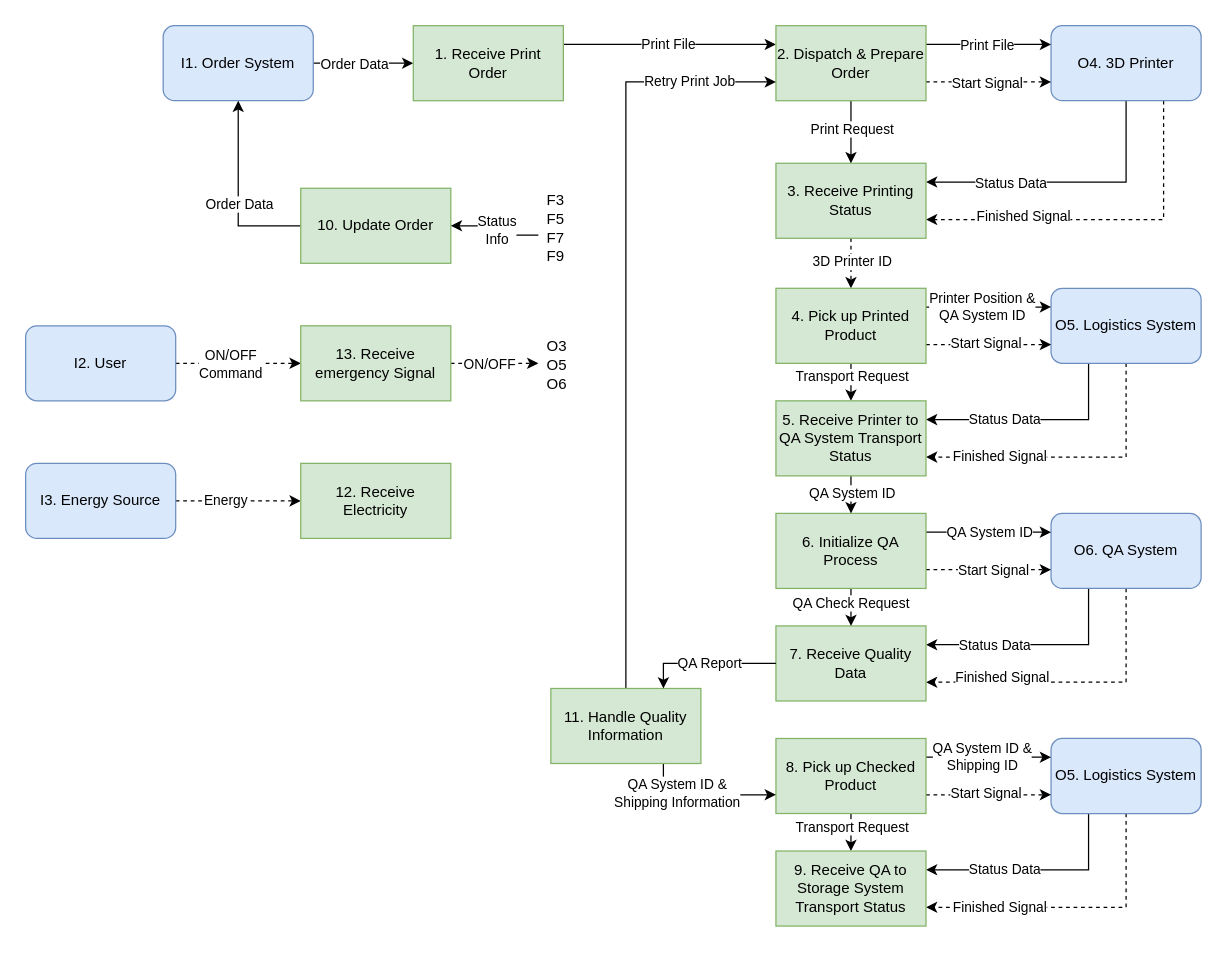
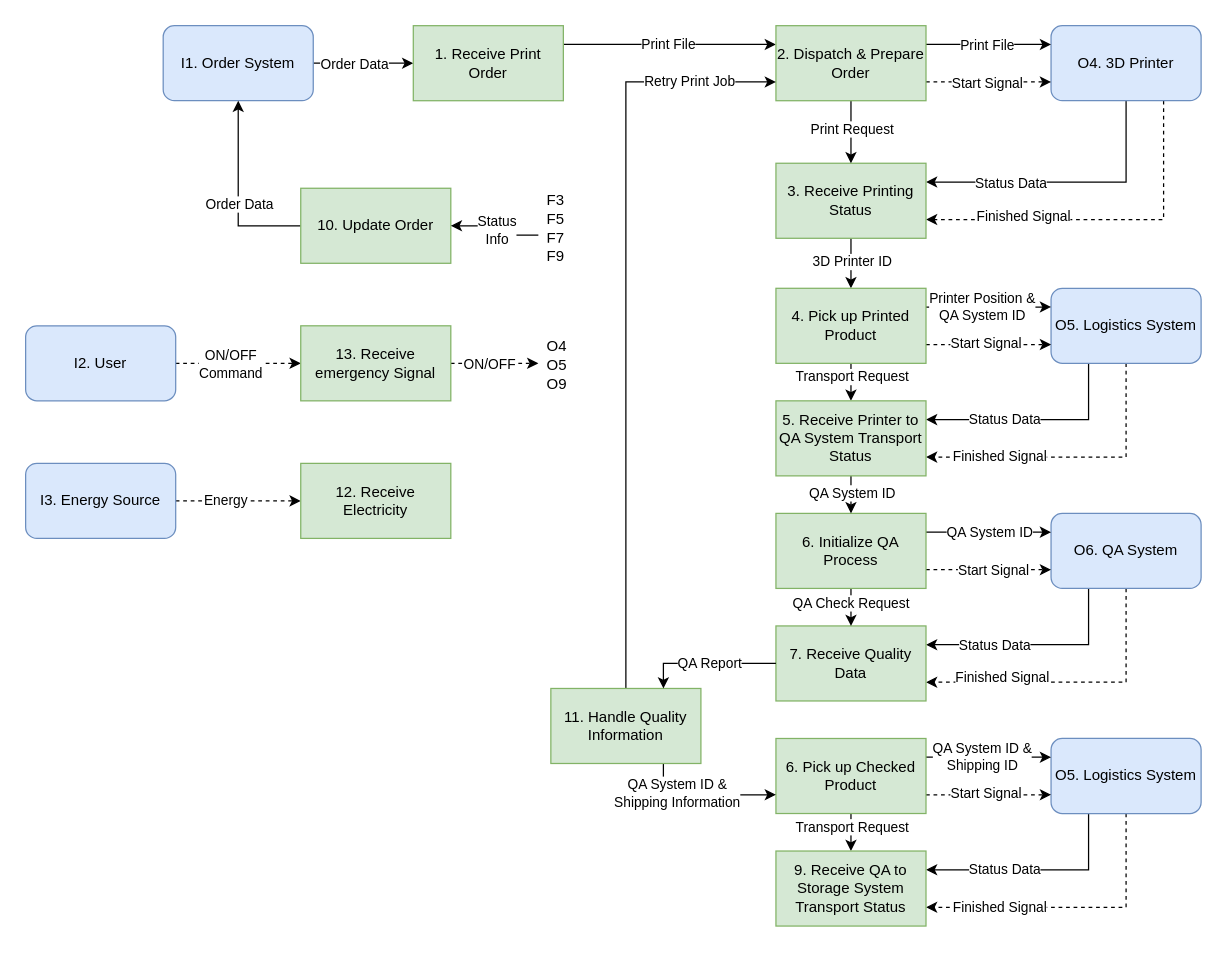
edge "3. Receive Printing Status" -> "4. Pick up Printed Product": style dashed -> solid
node "O3": label "O3" -> "O4"
node "O6": label "O6" -> "O9"
node "8. Pick up Checked Product": label "8. Pick up Checked Product" -> "6. Pick up Checked Product"
